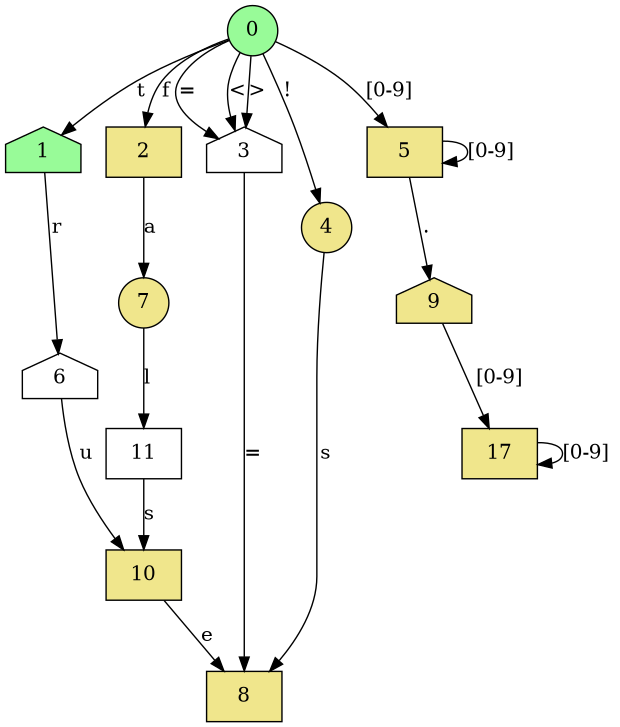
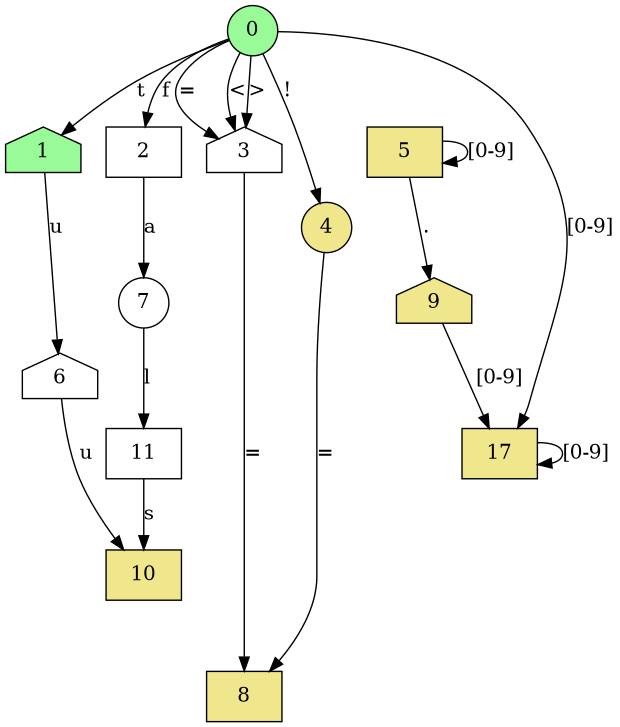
edge "0" -> "5": now "0" -> "17"
node "2": fillcolor khaki -> white
edge "1" -> "6": label "r" -> "u"
node "7": fillcolor khaki -> white
edge "4" -> "8": label "s" -> "="
edge "10" -> "8": removed, label "e"
